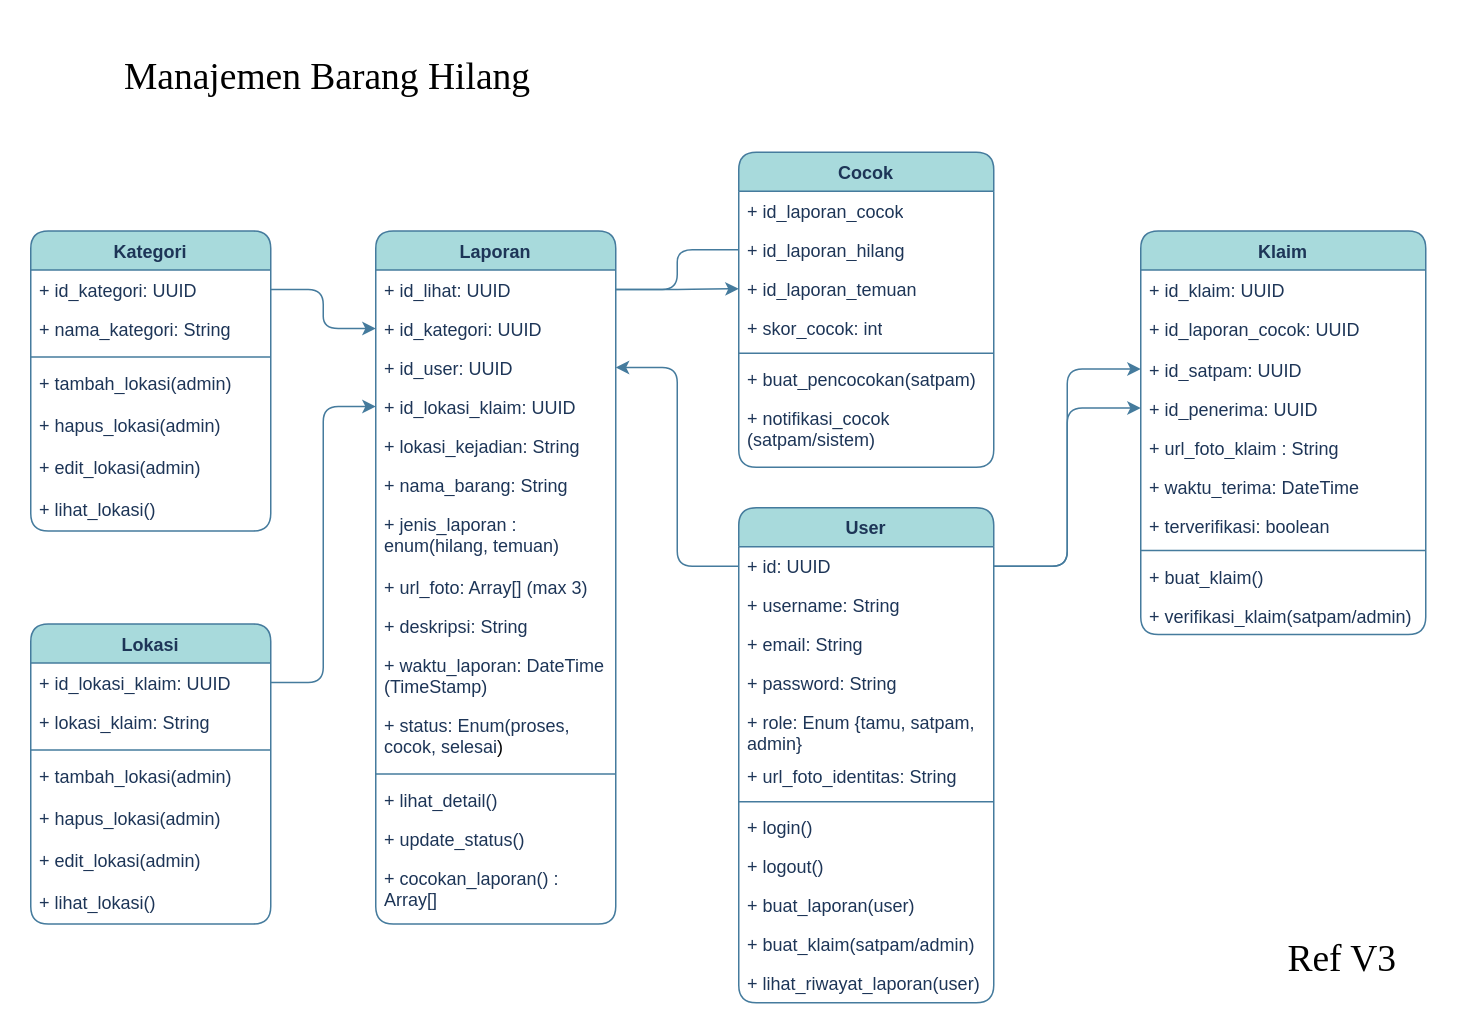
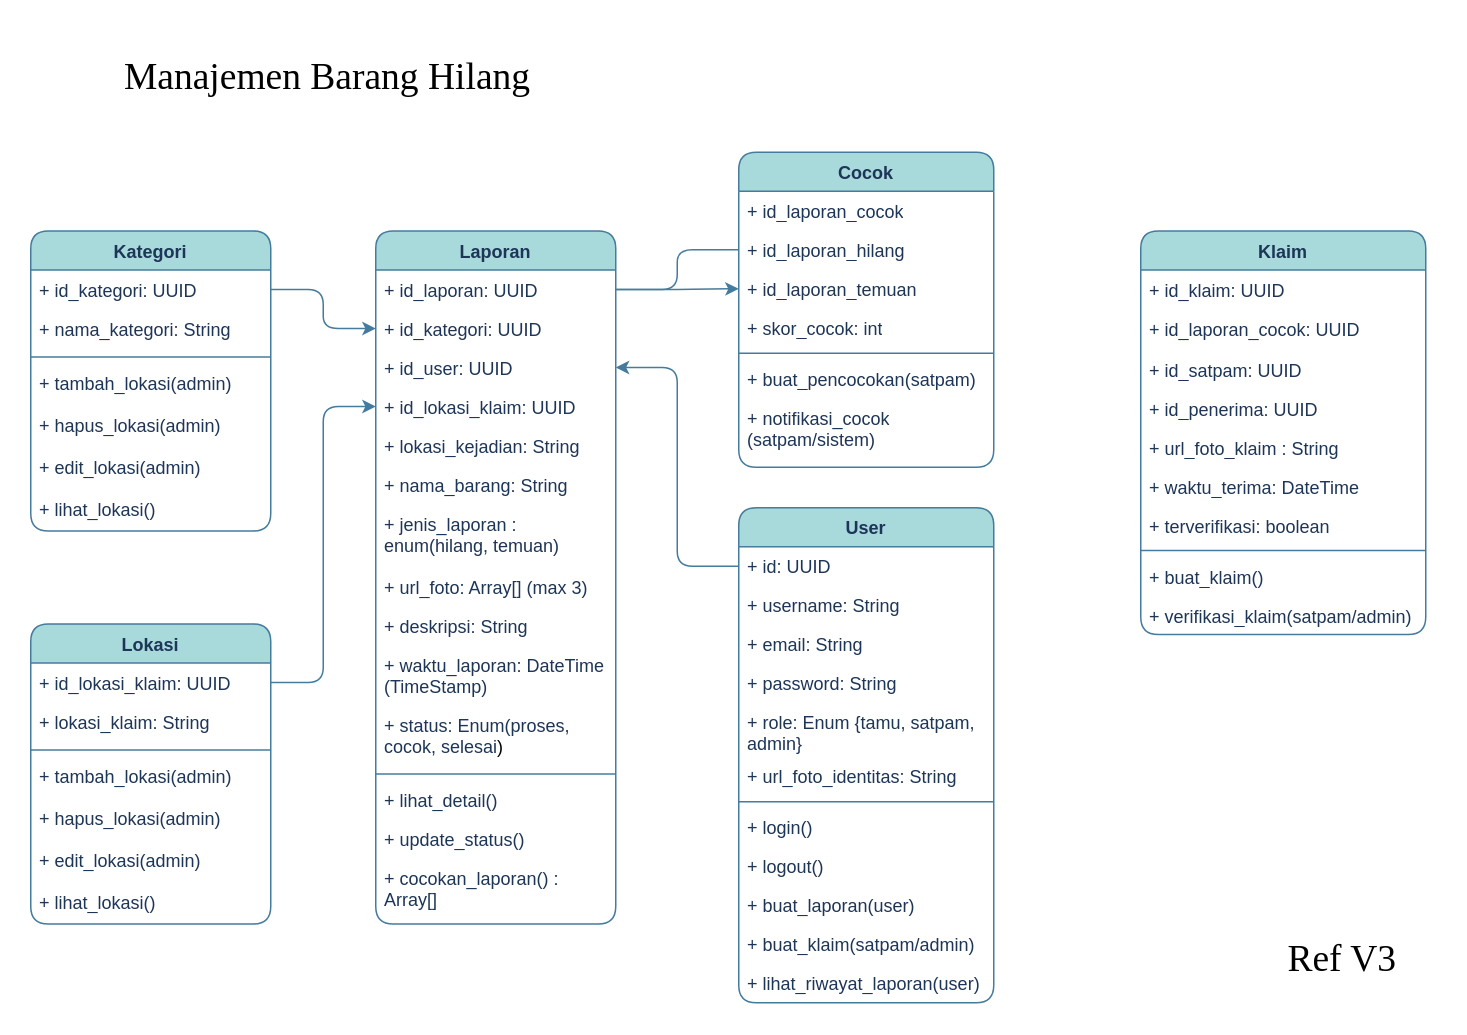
node "+ id_lihat: UUID": label "+ id_lihat: UUID" -> "+ id_laporan: UUID"
edge "+ id: UUID" -> "+ id_satpam: UUID": removed
edge "+ id: UUID" -> "+ id_penerima: UUID": removed
